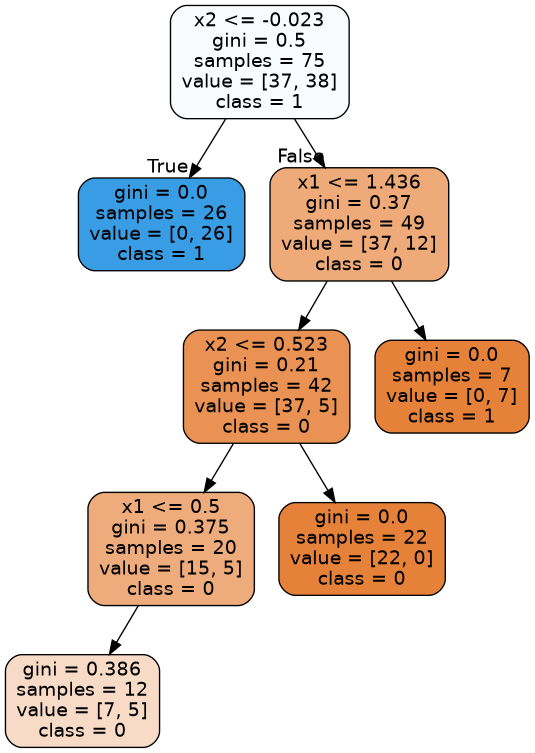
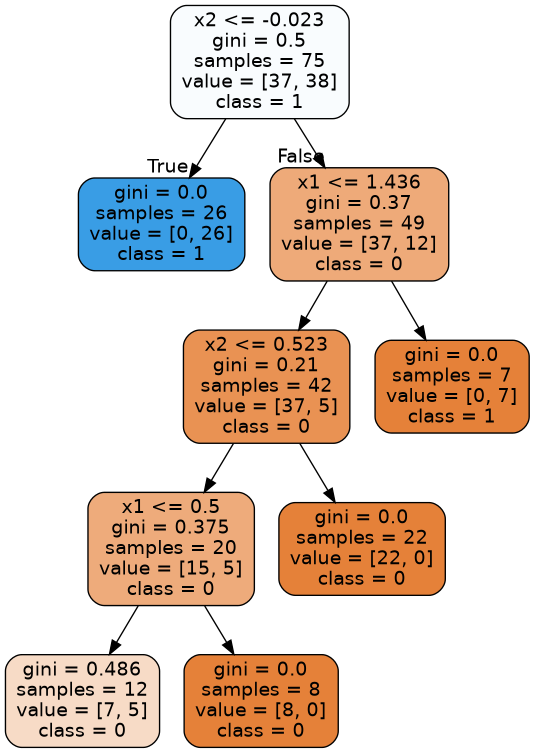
node "gini = 0.386 samples = 12 value = [7, 5] class = 0": label "gini = 0.386 samples = 12 value = [7, 5] class = 0" -> "gini = 0.486 samples = 12 value = [7, 5] class = 0"
node "gini = 0.0 samples = 8 value = [8, 0] class = 0": added
